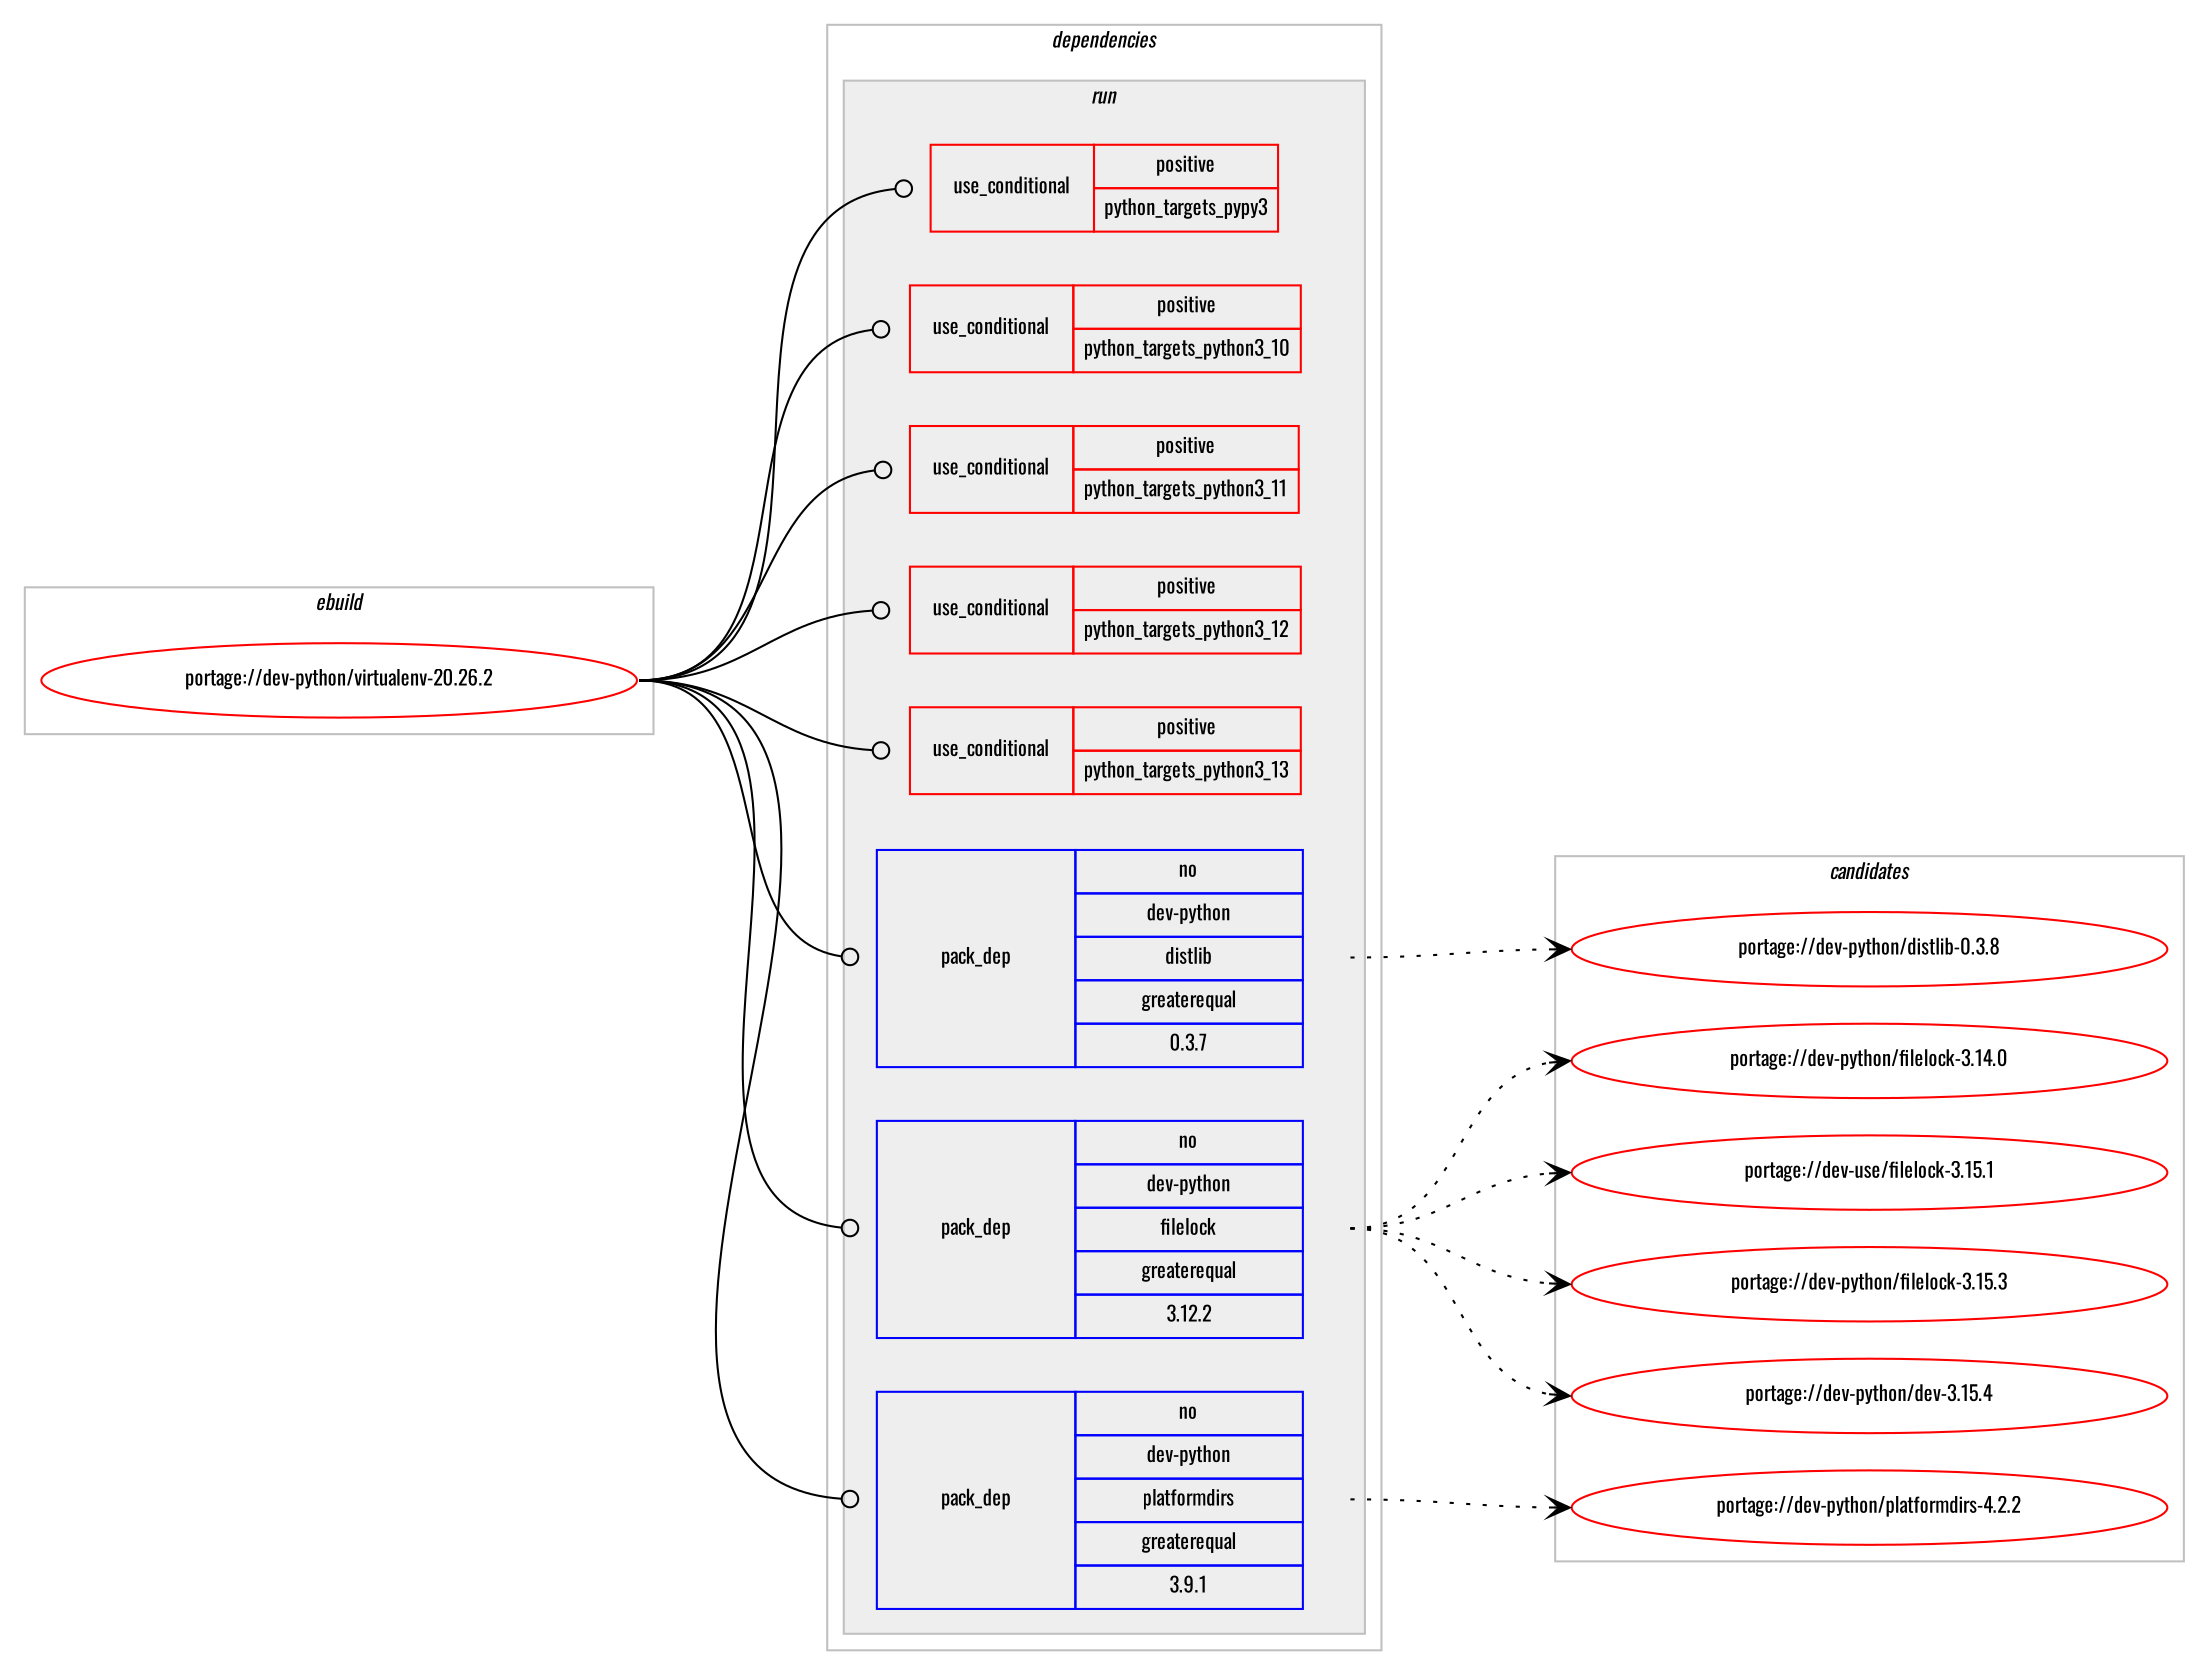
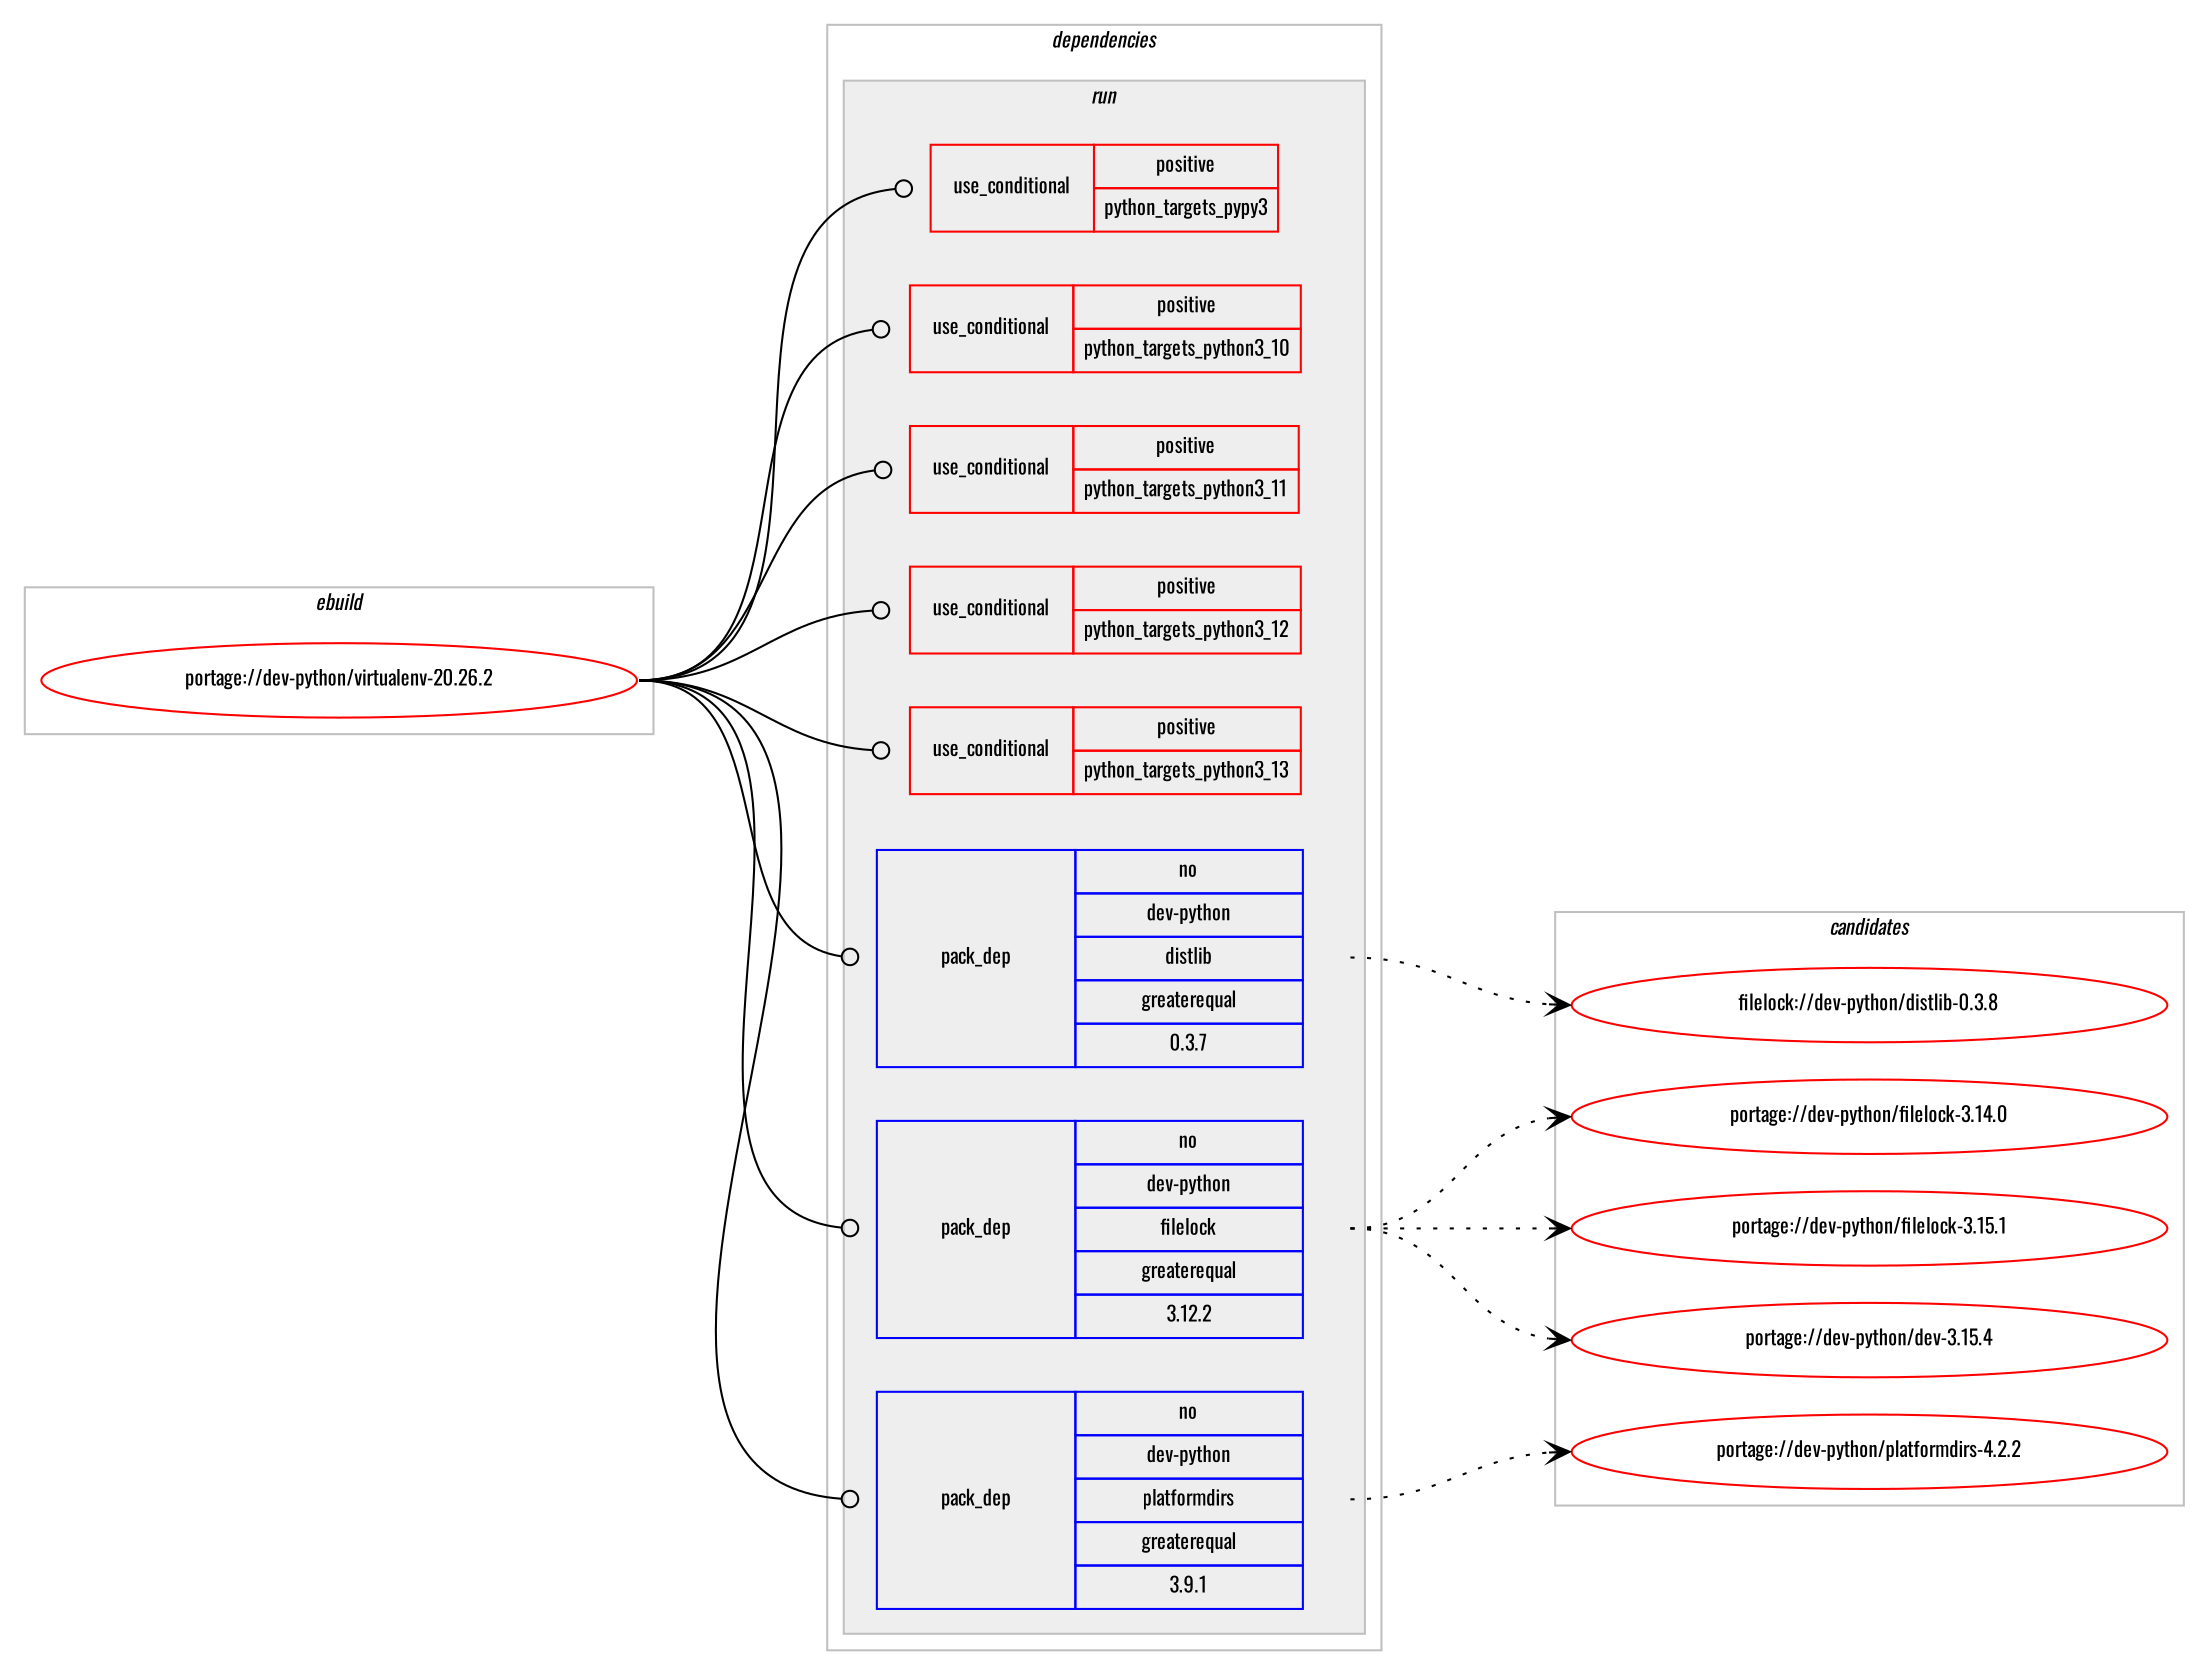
node "portage://dev-python/distlib-0.3.8": label "portage://dev-python/distlib-0.3.8" -> "filelock://dev-python/distlib-0.3.8"
node "portage://dev-use/filelock-3.15.1": label "portage://dev-use/filelock-3.15.1" -> "portage://dev-python/filelock-3.15.1"
node "portage://dev-python/filelock-3.15.3": removed
